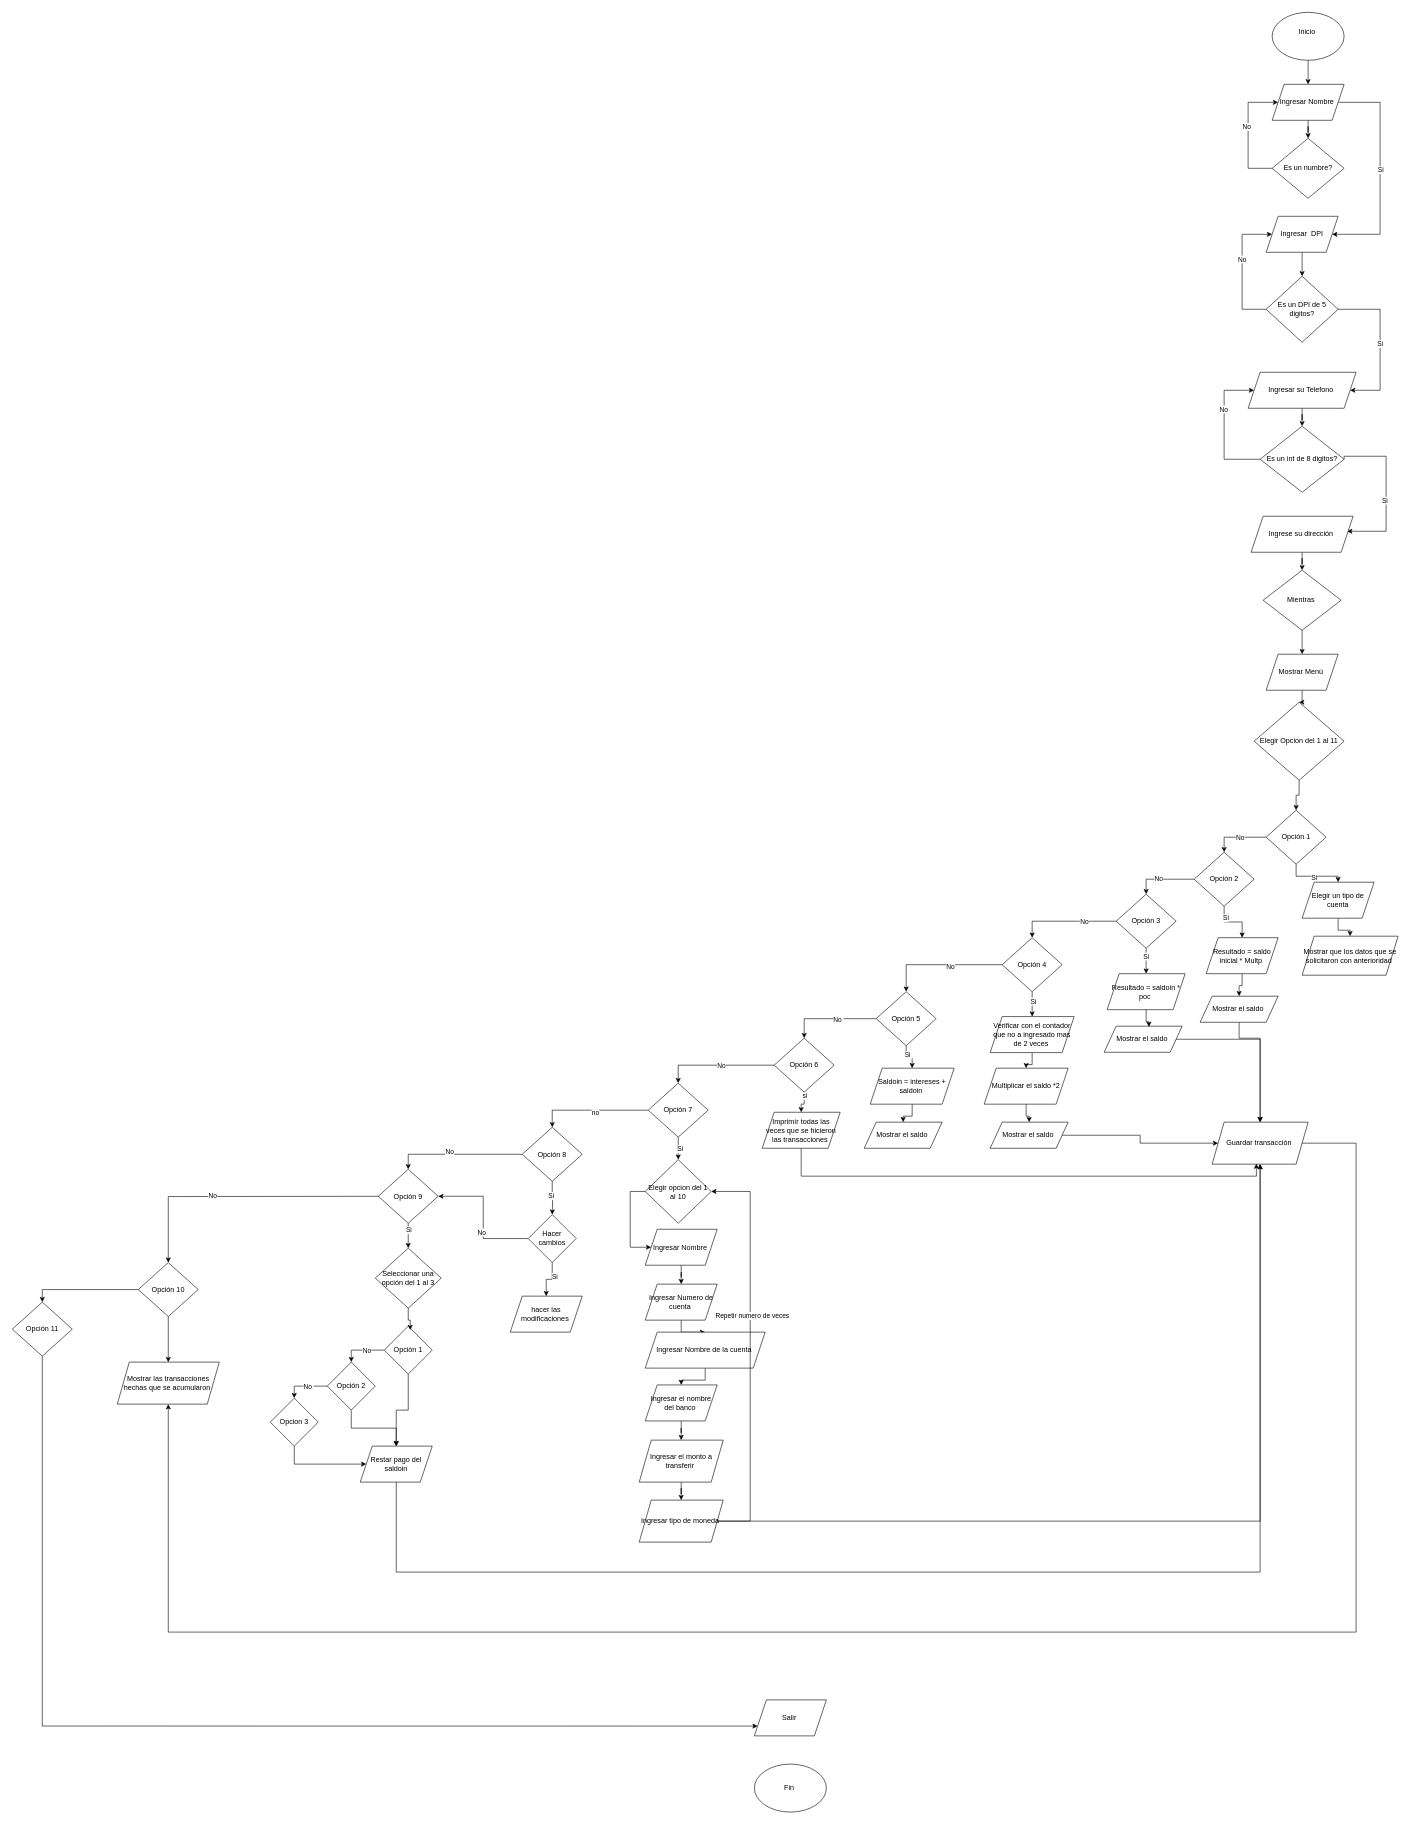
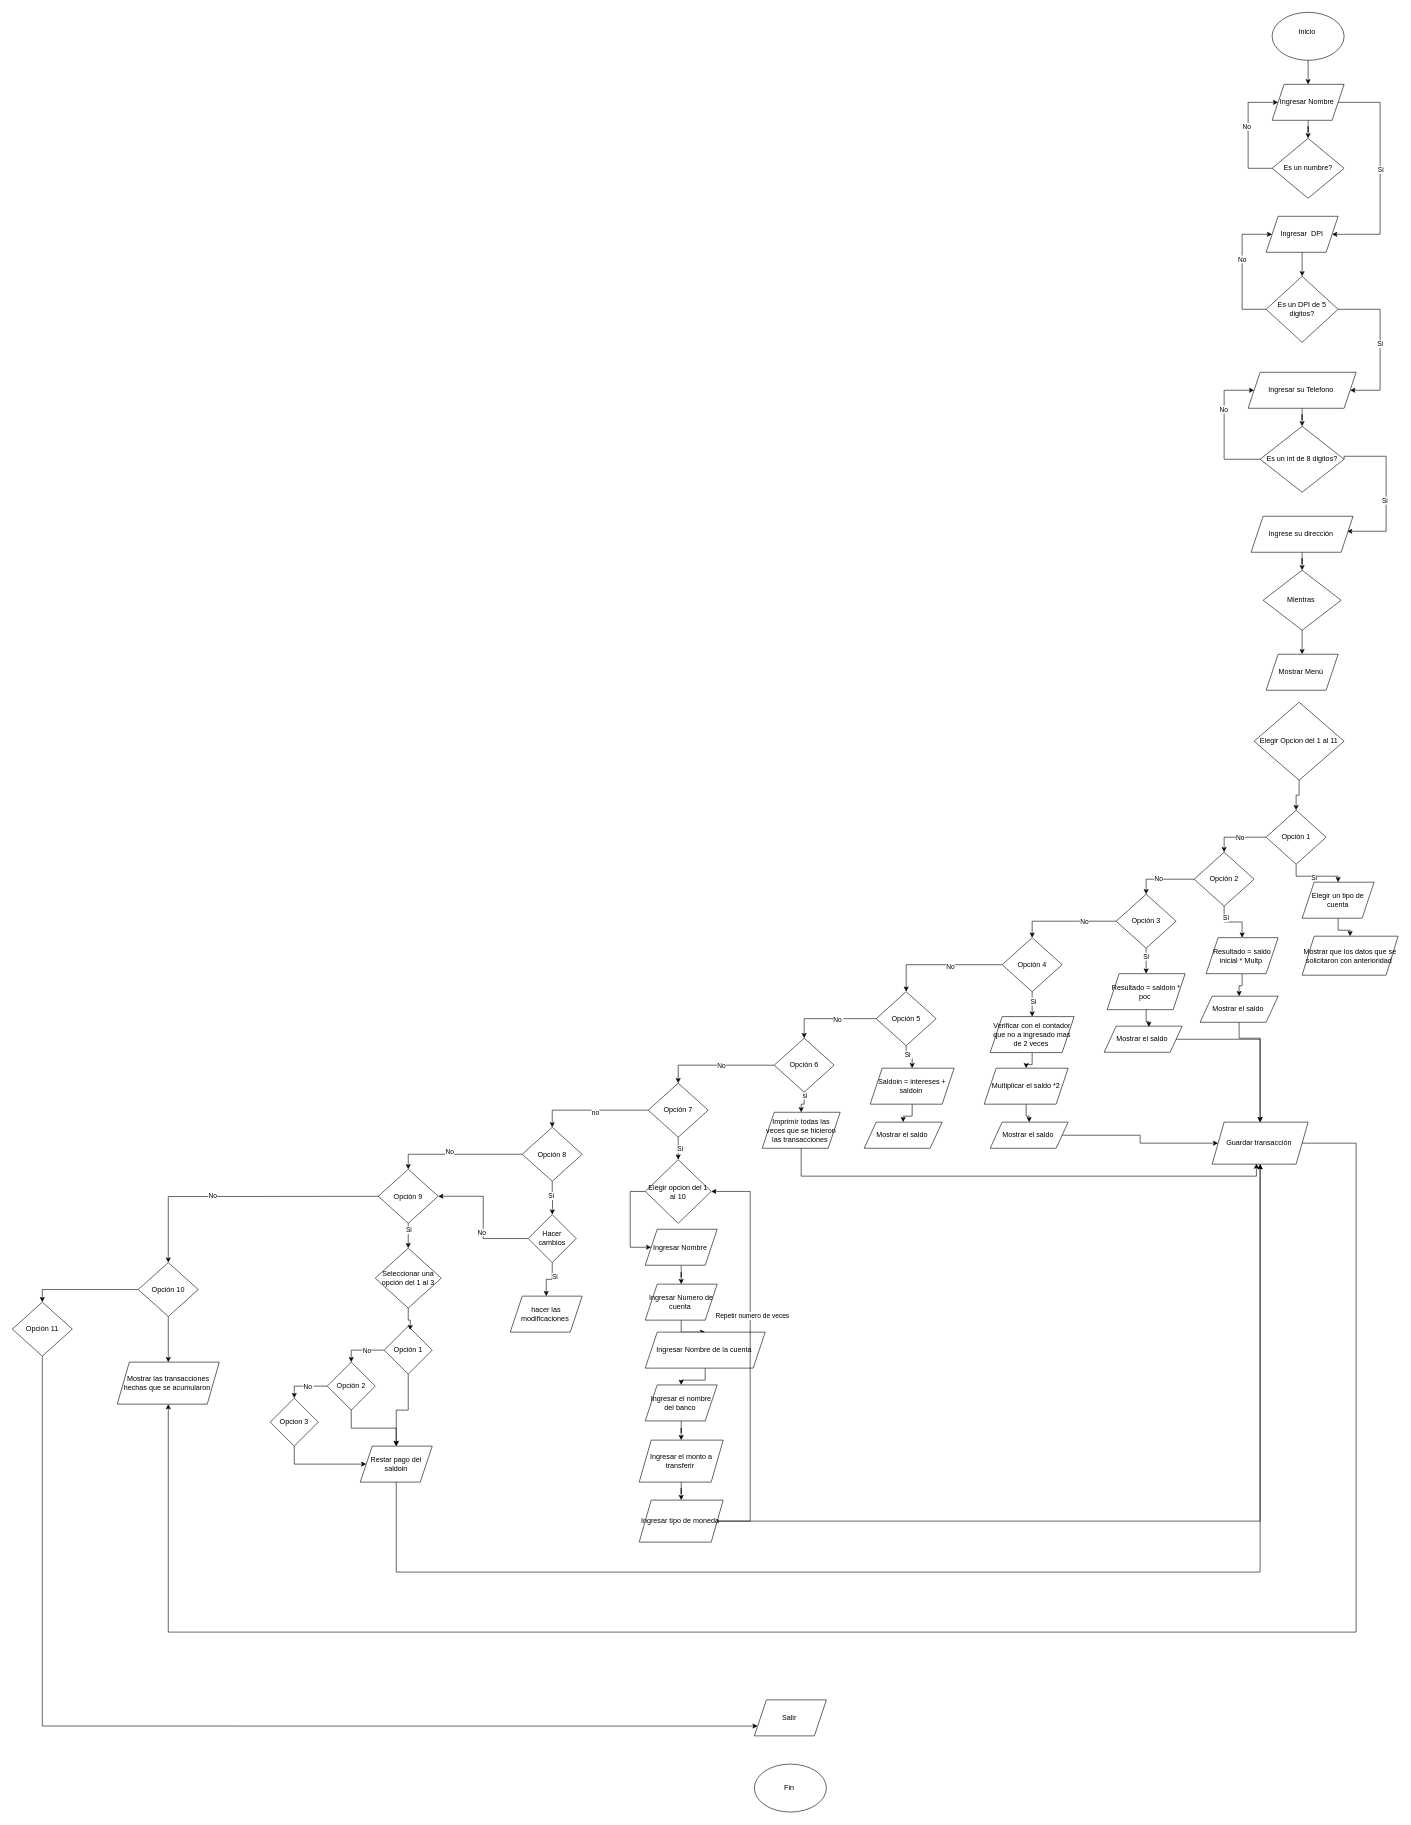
edge "Mostrar Menú" -> "Elegir Opcion del 1 al 11": removed
